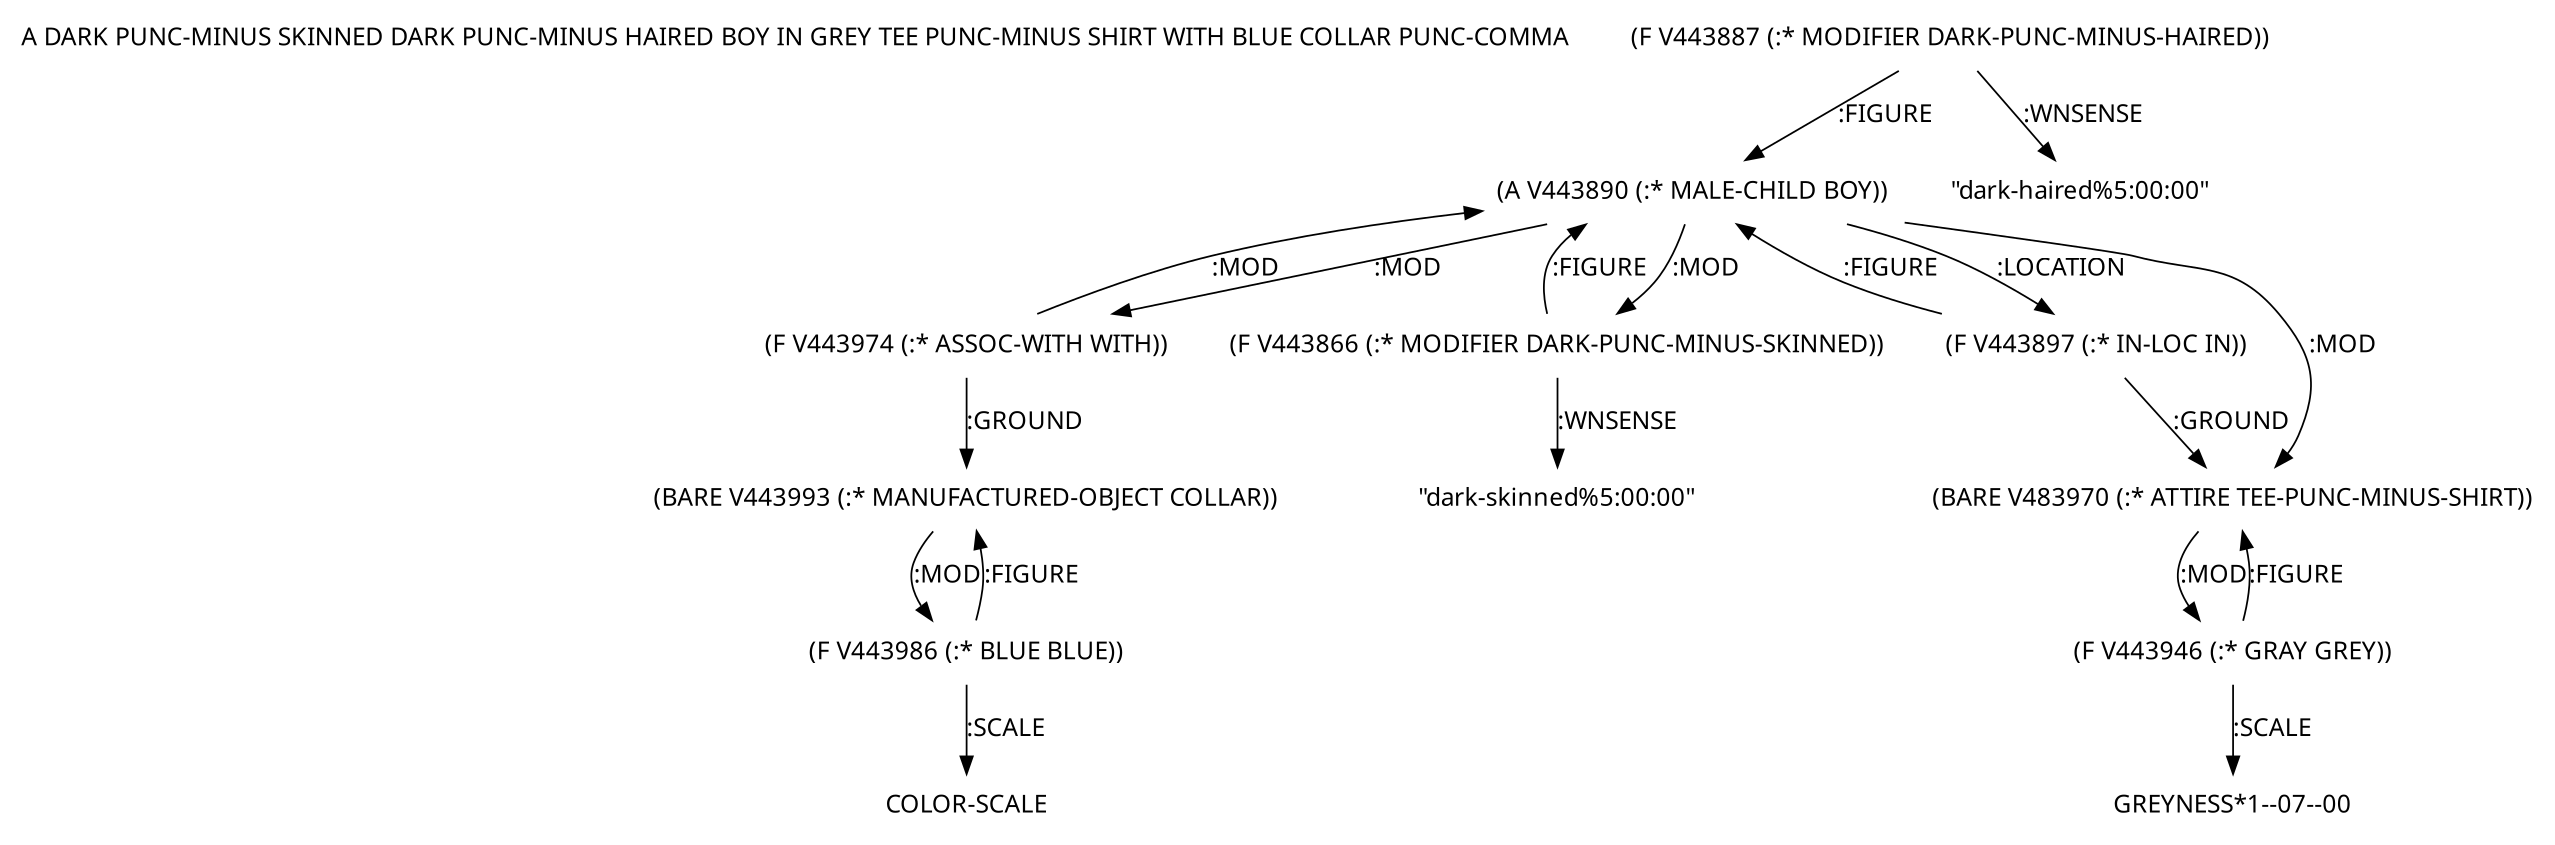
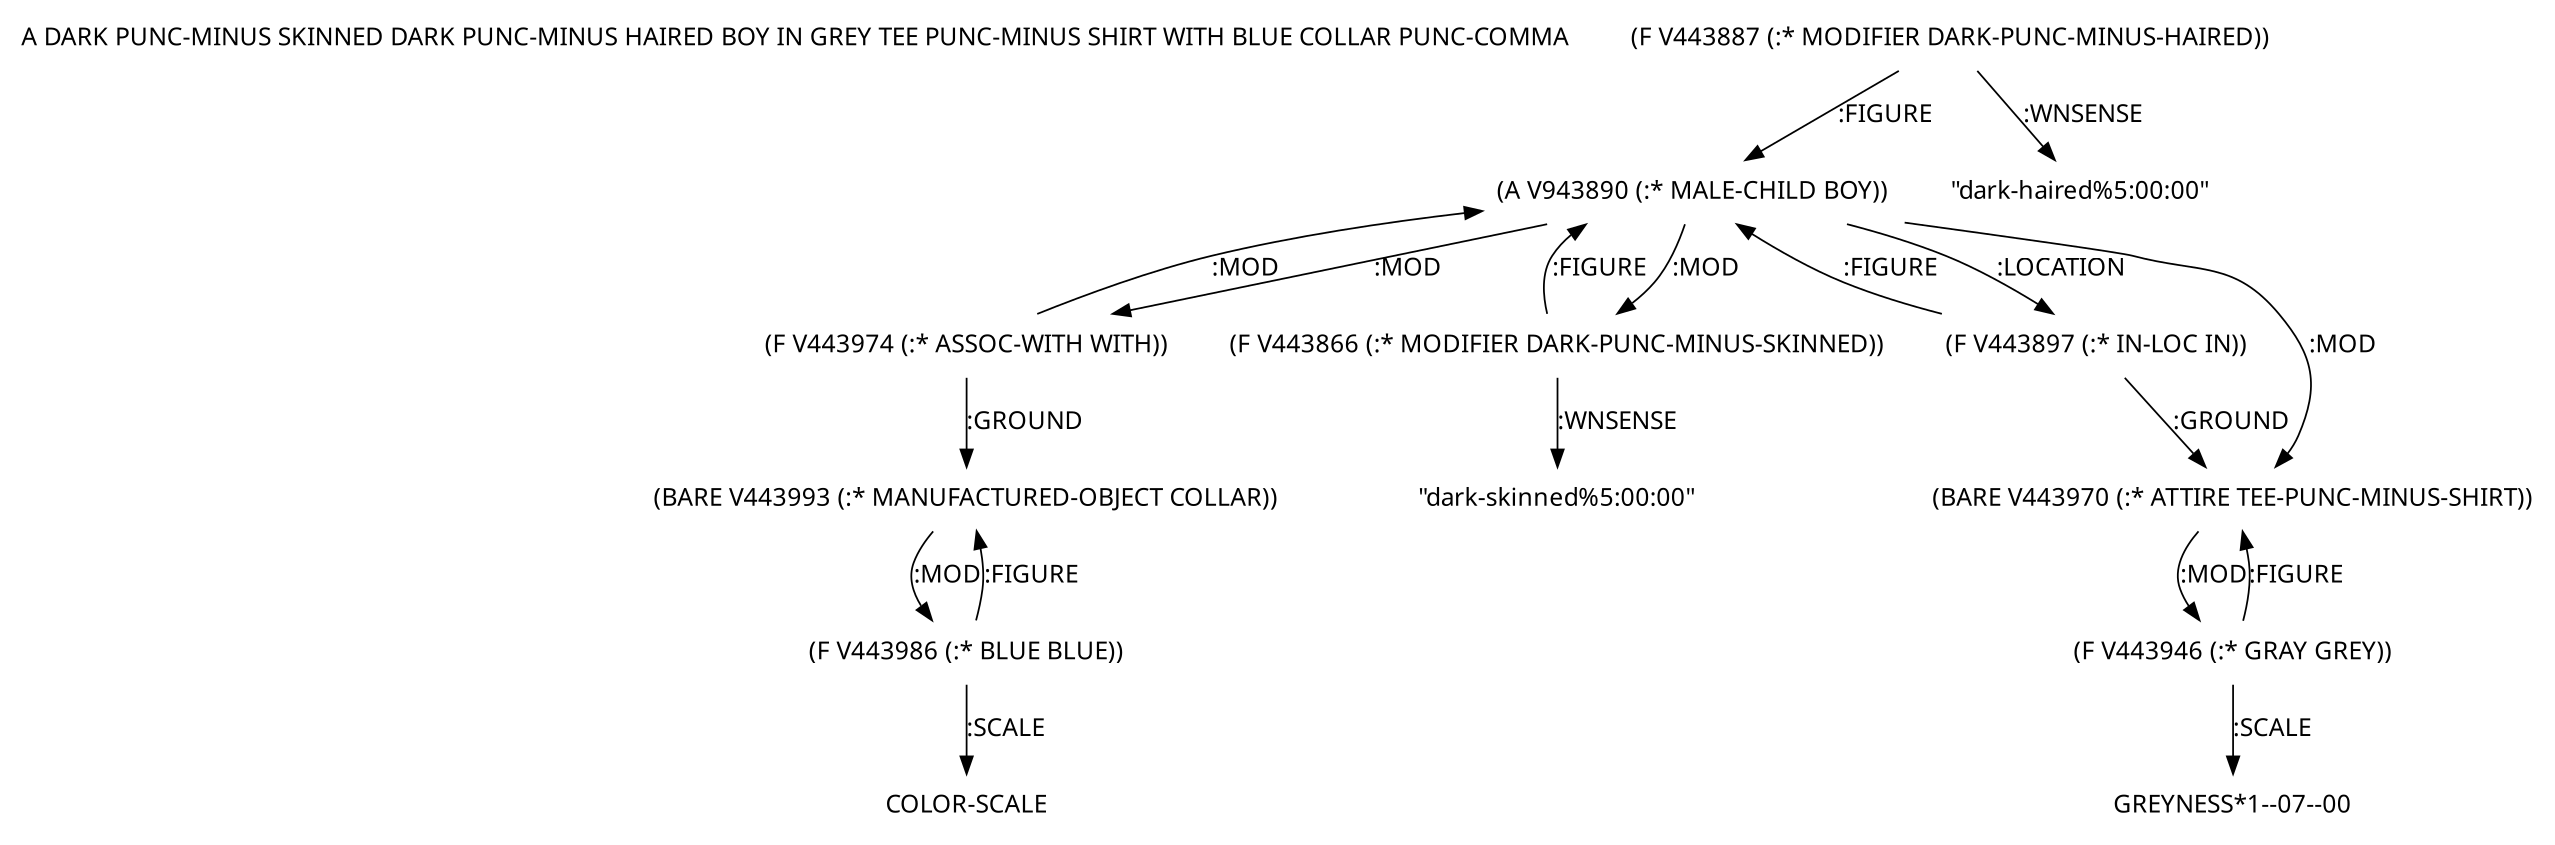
node "(A V443890 (:* MALE-CHILD BOY))": label "(A V443890 (:* MALE-CHILD BOY))" -> "(A V943890 (:* MALE-CHILD BOY))"
node "(BARE V483970 (:* ATTIRE TEE-PUNC-MINUS-SHIRT))": label "(BARE V483970 (:* ATTIRE TEE-PUNC-MINUS-SHIRT))" -> "(BARE V443970 (:* ATTIRE TEE-PUNC-MINUS-SHIRT))"
